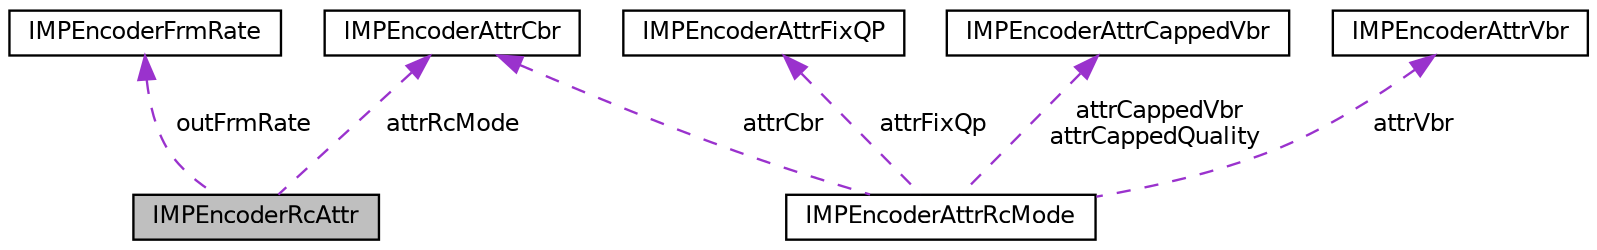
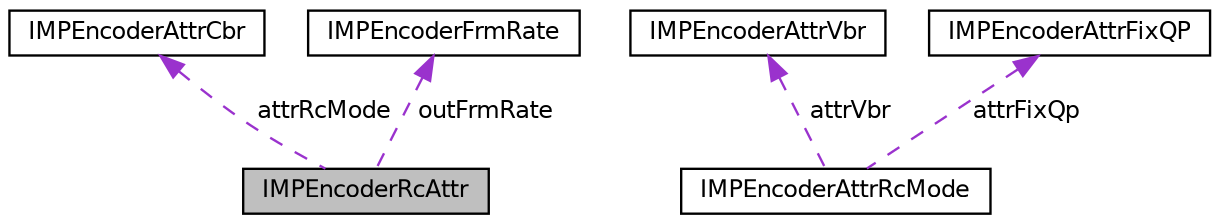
node "IMPEncoderAttrCappedVbr": removed
edge "IMPEncoderAttrRcMode" -> "IMPEncoderAttrCbr": removed, label "attrCbr"
